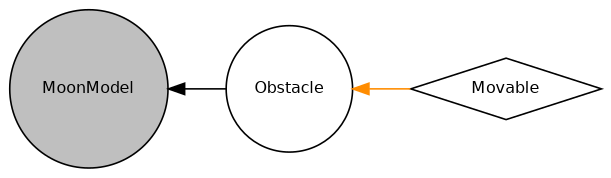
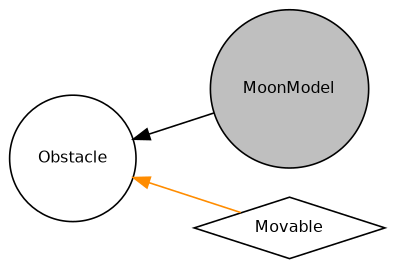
edge "Obstacle" -> "MoonModel": reversed
